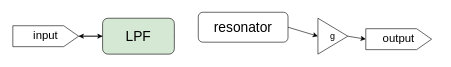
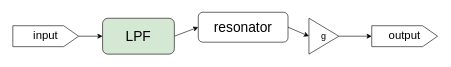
edge "LPF" -> "input": now "LPF" -> "resonator"
node "g": moved (333, 36) -> (324, 36)
node "output": moved (399, 39) -> (405, 36)
